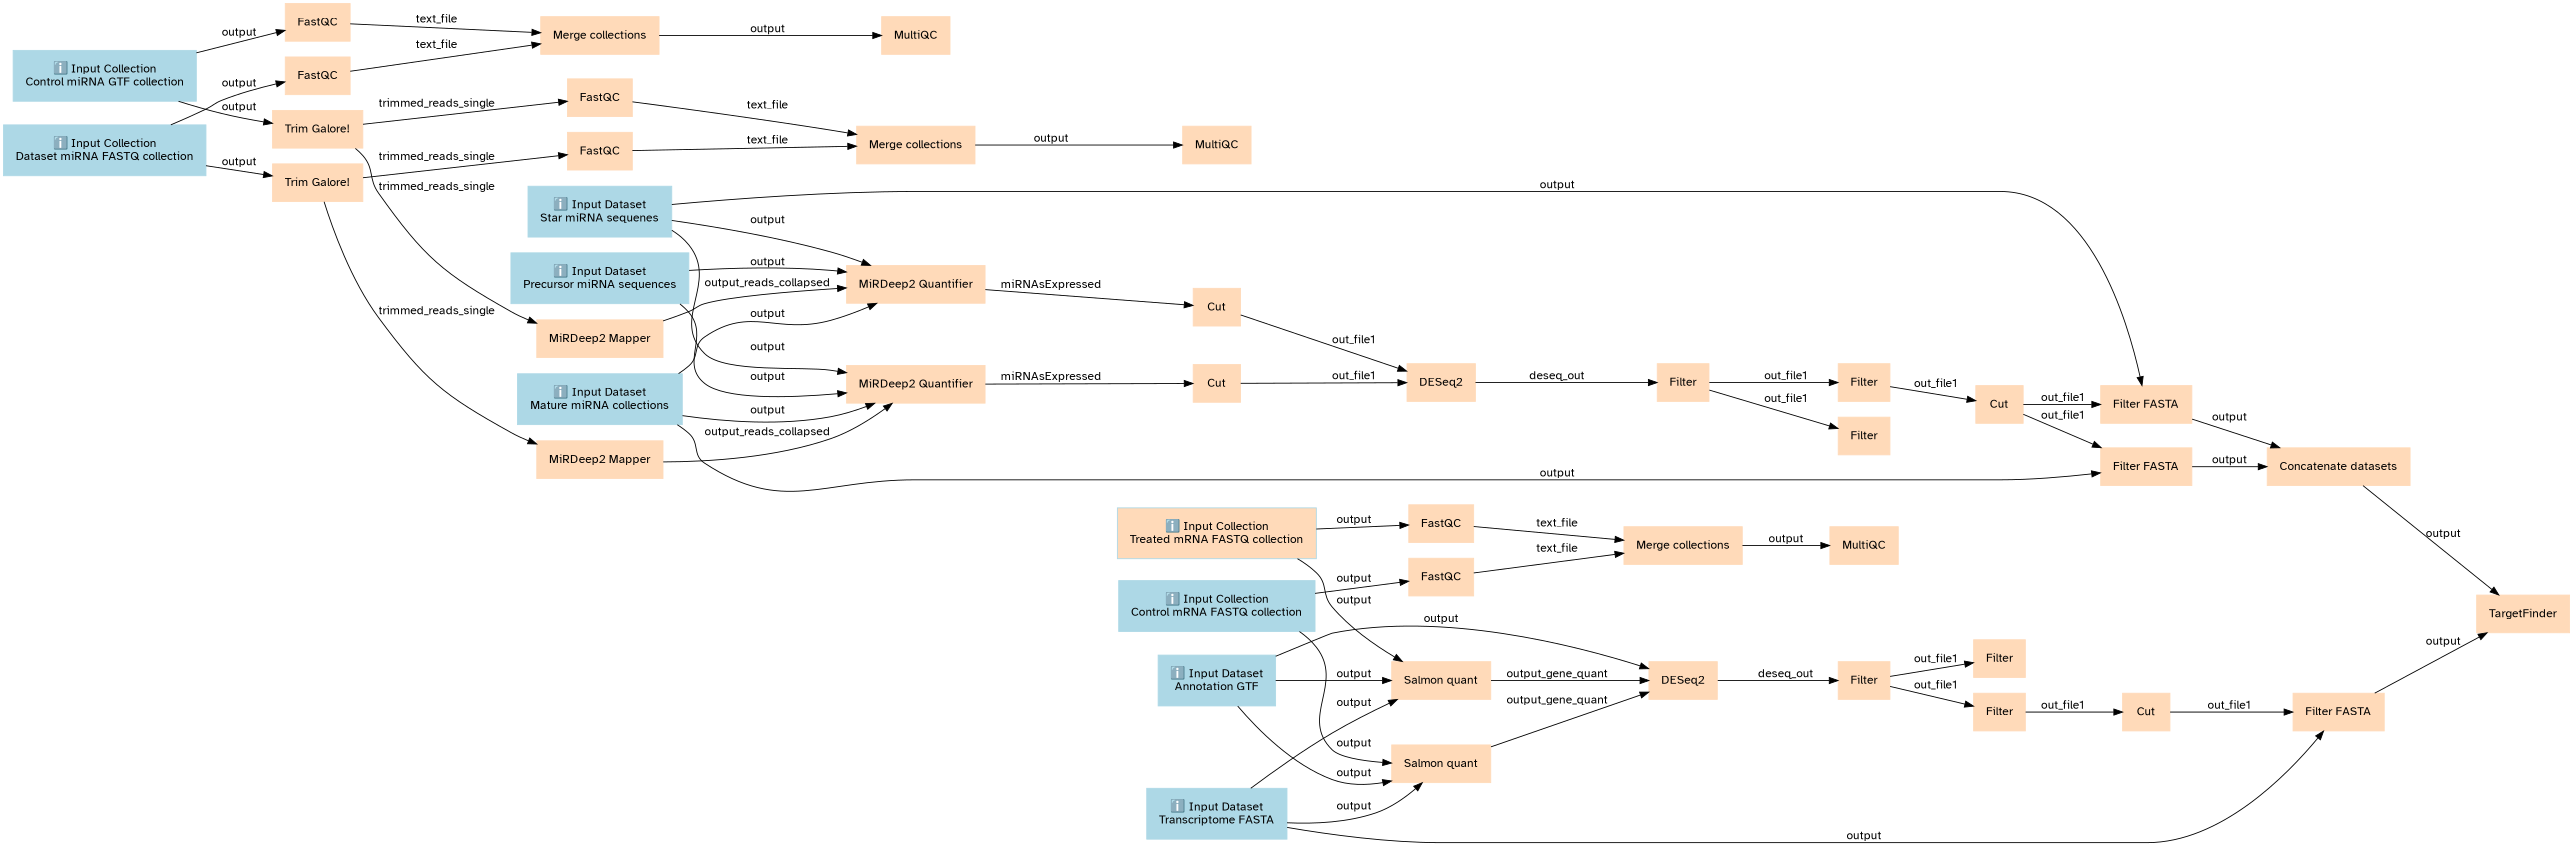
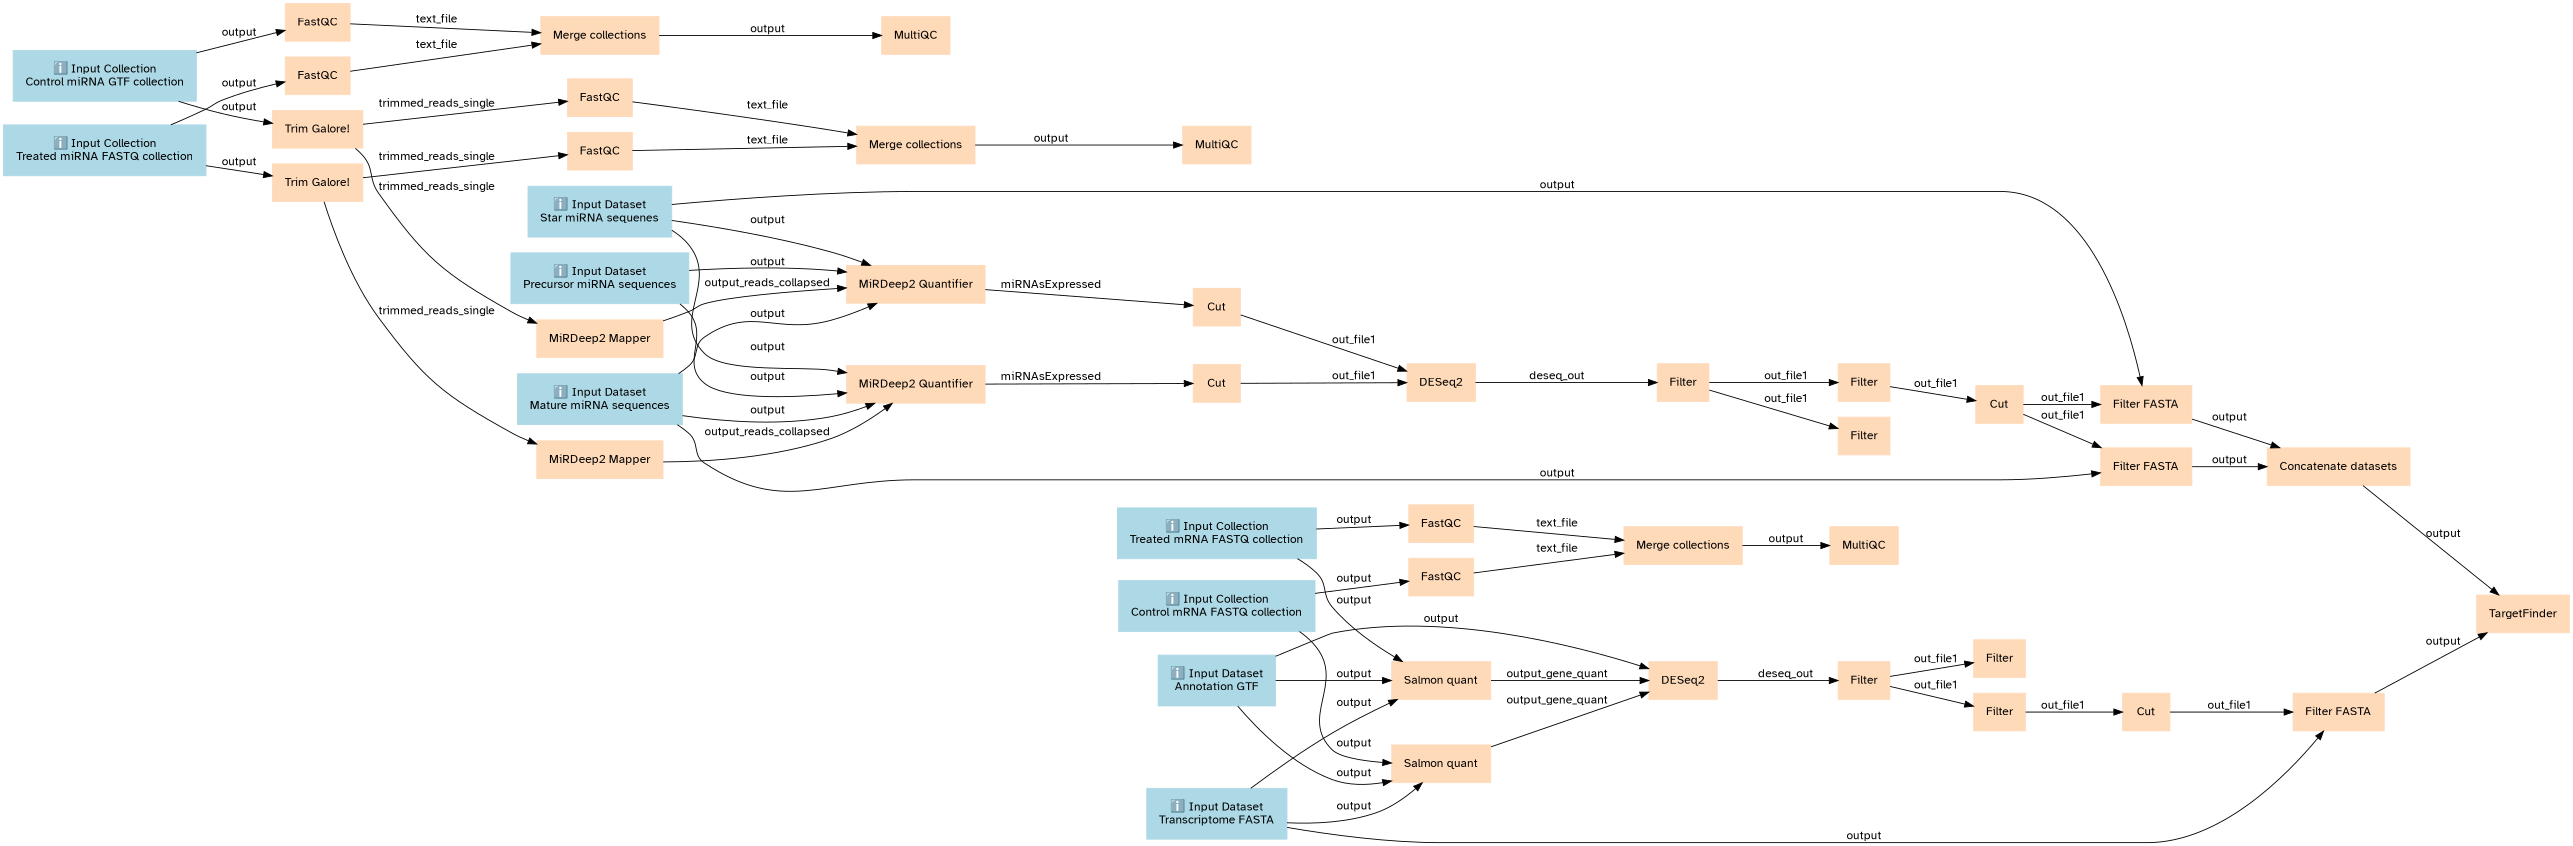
node "ℹ️ Input Collection Dataset miRNA FASTQ collection": label "ℹ️ Input Collection Dataset miRNA FASTQ collection" -> "ℹ️ Input Collection Treated miRNA FASTQ collection"
node "ℹ️ Input Dataset Mature miRNA collections": label "ℹ️ Input Dataset Mature miRNA collections" -> "ℹ️ Input Dataset Mature miRNA sequences"
node "ℹ️ Input Collection Treated mRNA FASTQ collection": fillcolor peachpuff -> lightblue
